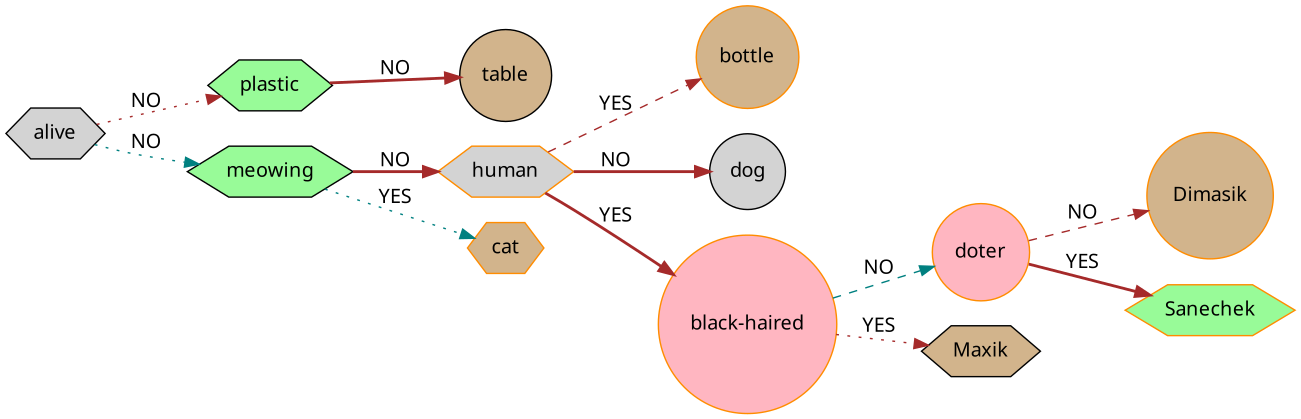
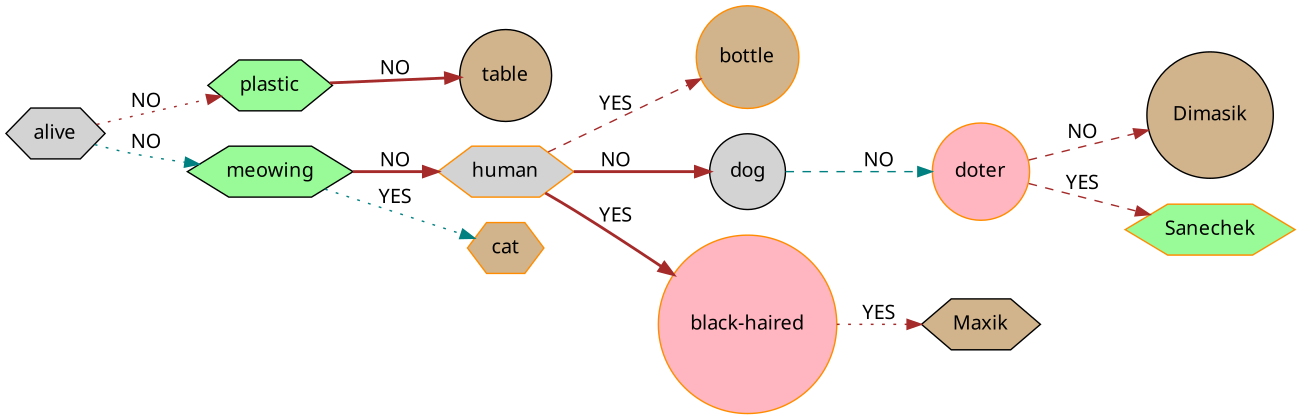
node "Dimasik": color darkorange -> black
edge "doter" -> "Sanechek": style bold -> dashed
edge "black-haired" -> "doter": now "dog" -> "doter"
